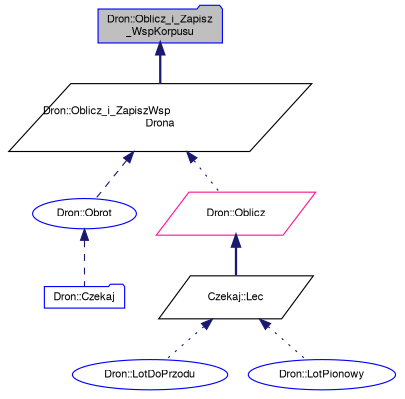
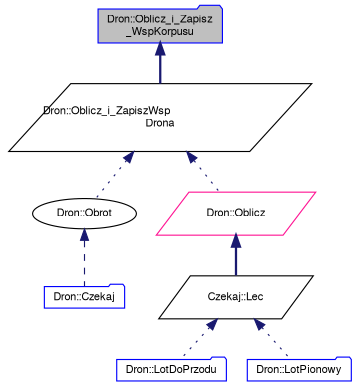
edge "Dron::Obrot" -> "Dron::Oblicz_i_ZapiszWsp Drona": style dashed -> dotted
node "Dron::Obrot": color blue -> black
node "Dron::LotDoPrzodu": shape ellipse -> folder
node "Dron::LotPionowy": shape ellipse -> folder
